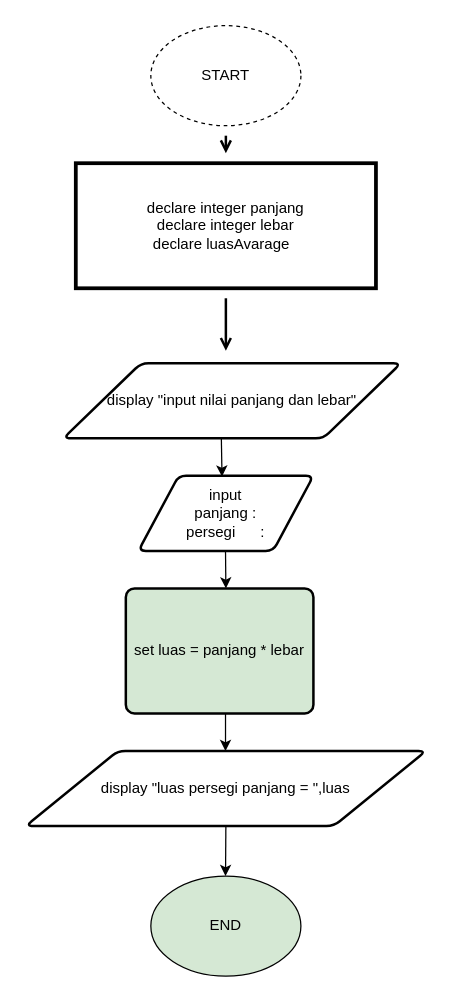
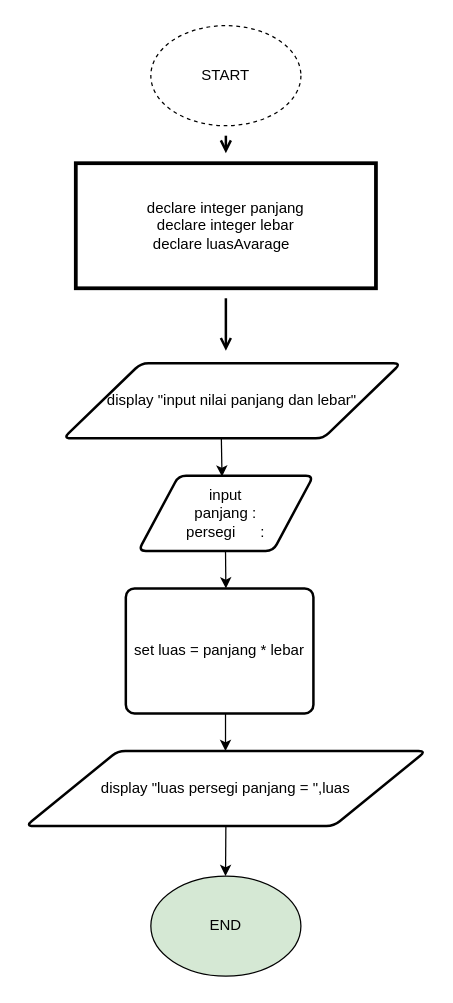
node "set luas = panjang * lebar": fillcolor #d5e8d4 -> #ffffff
